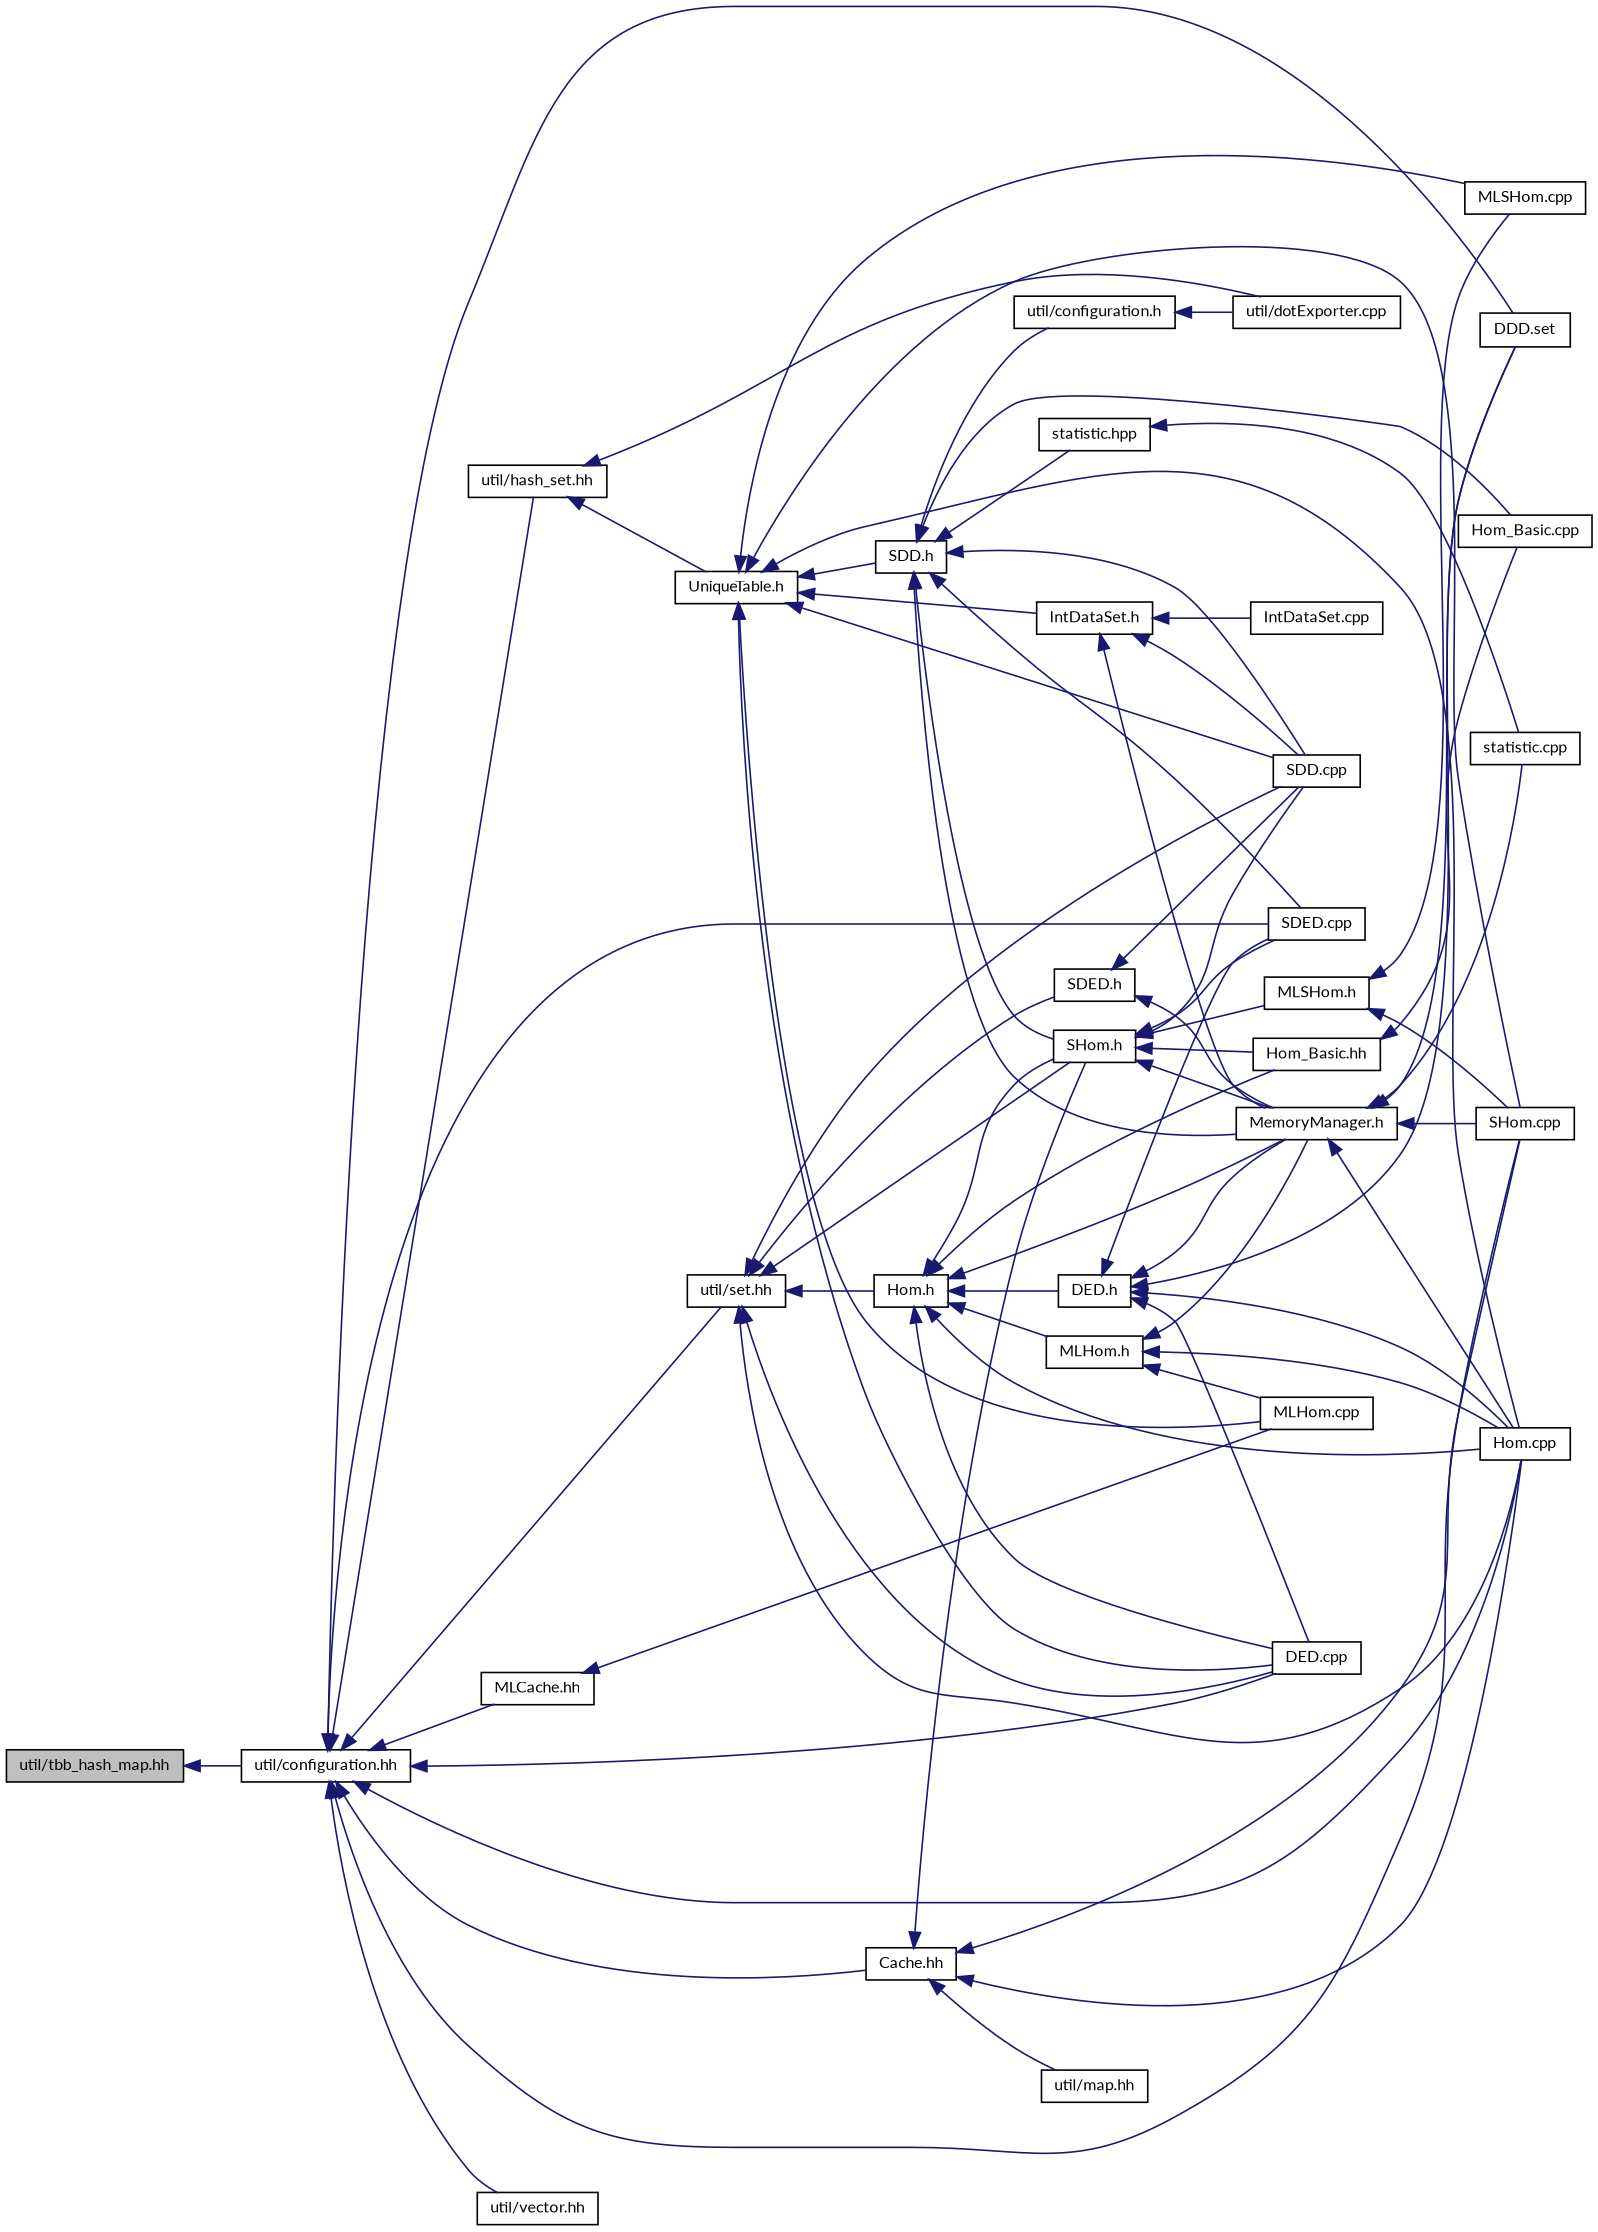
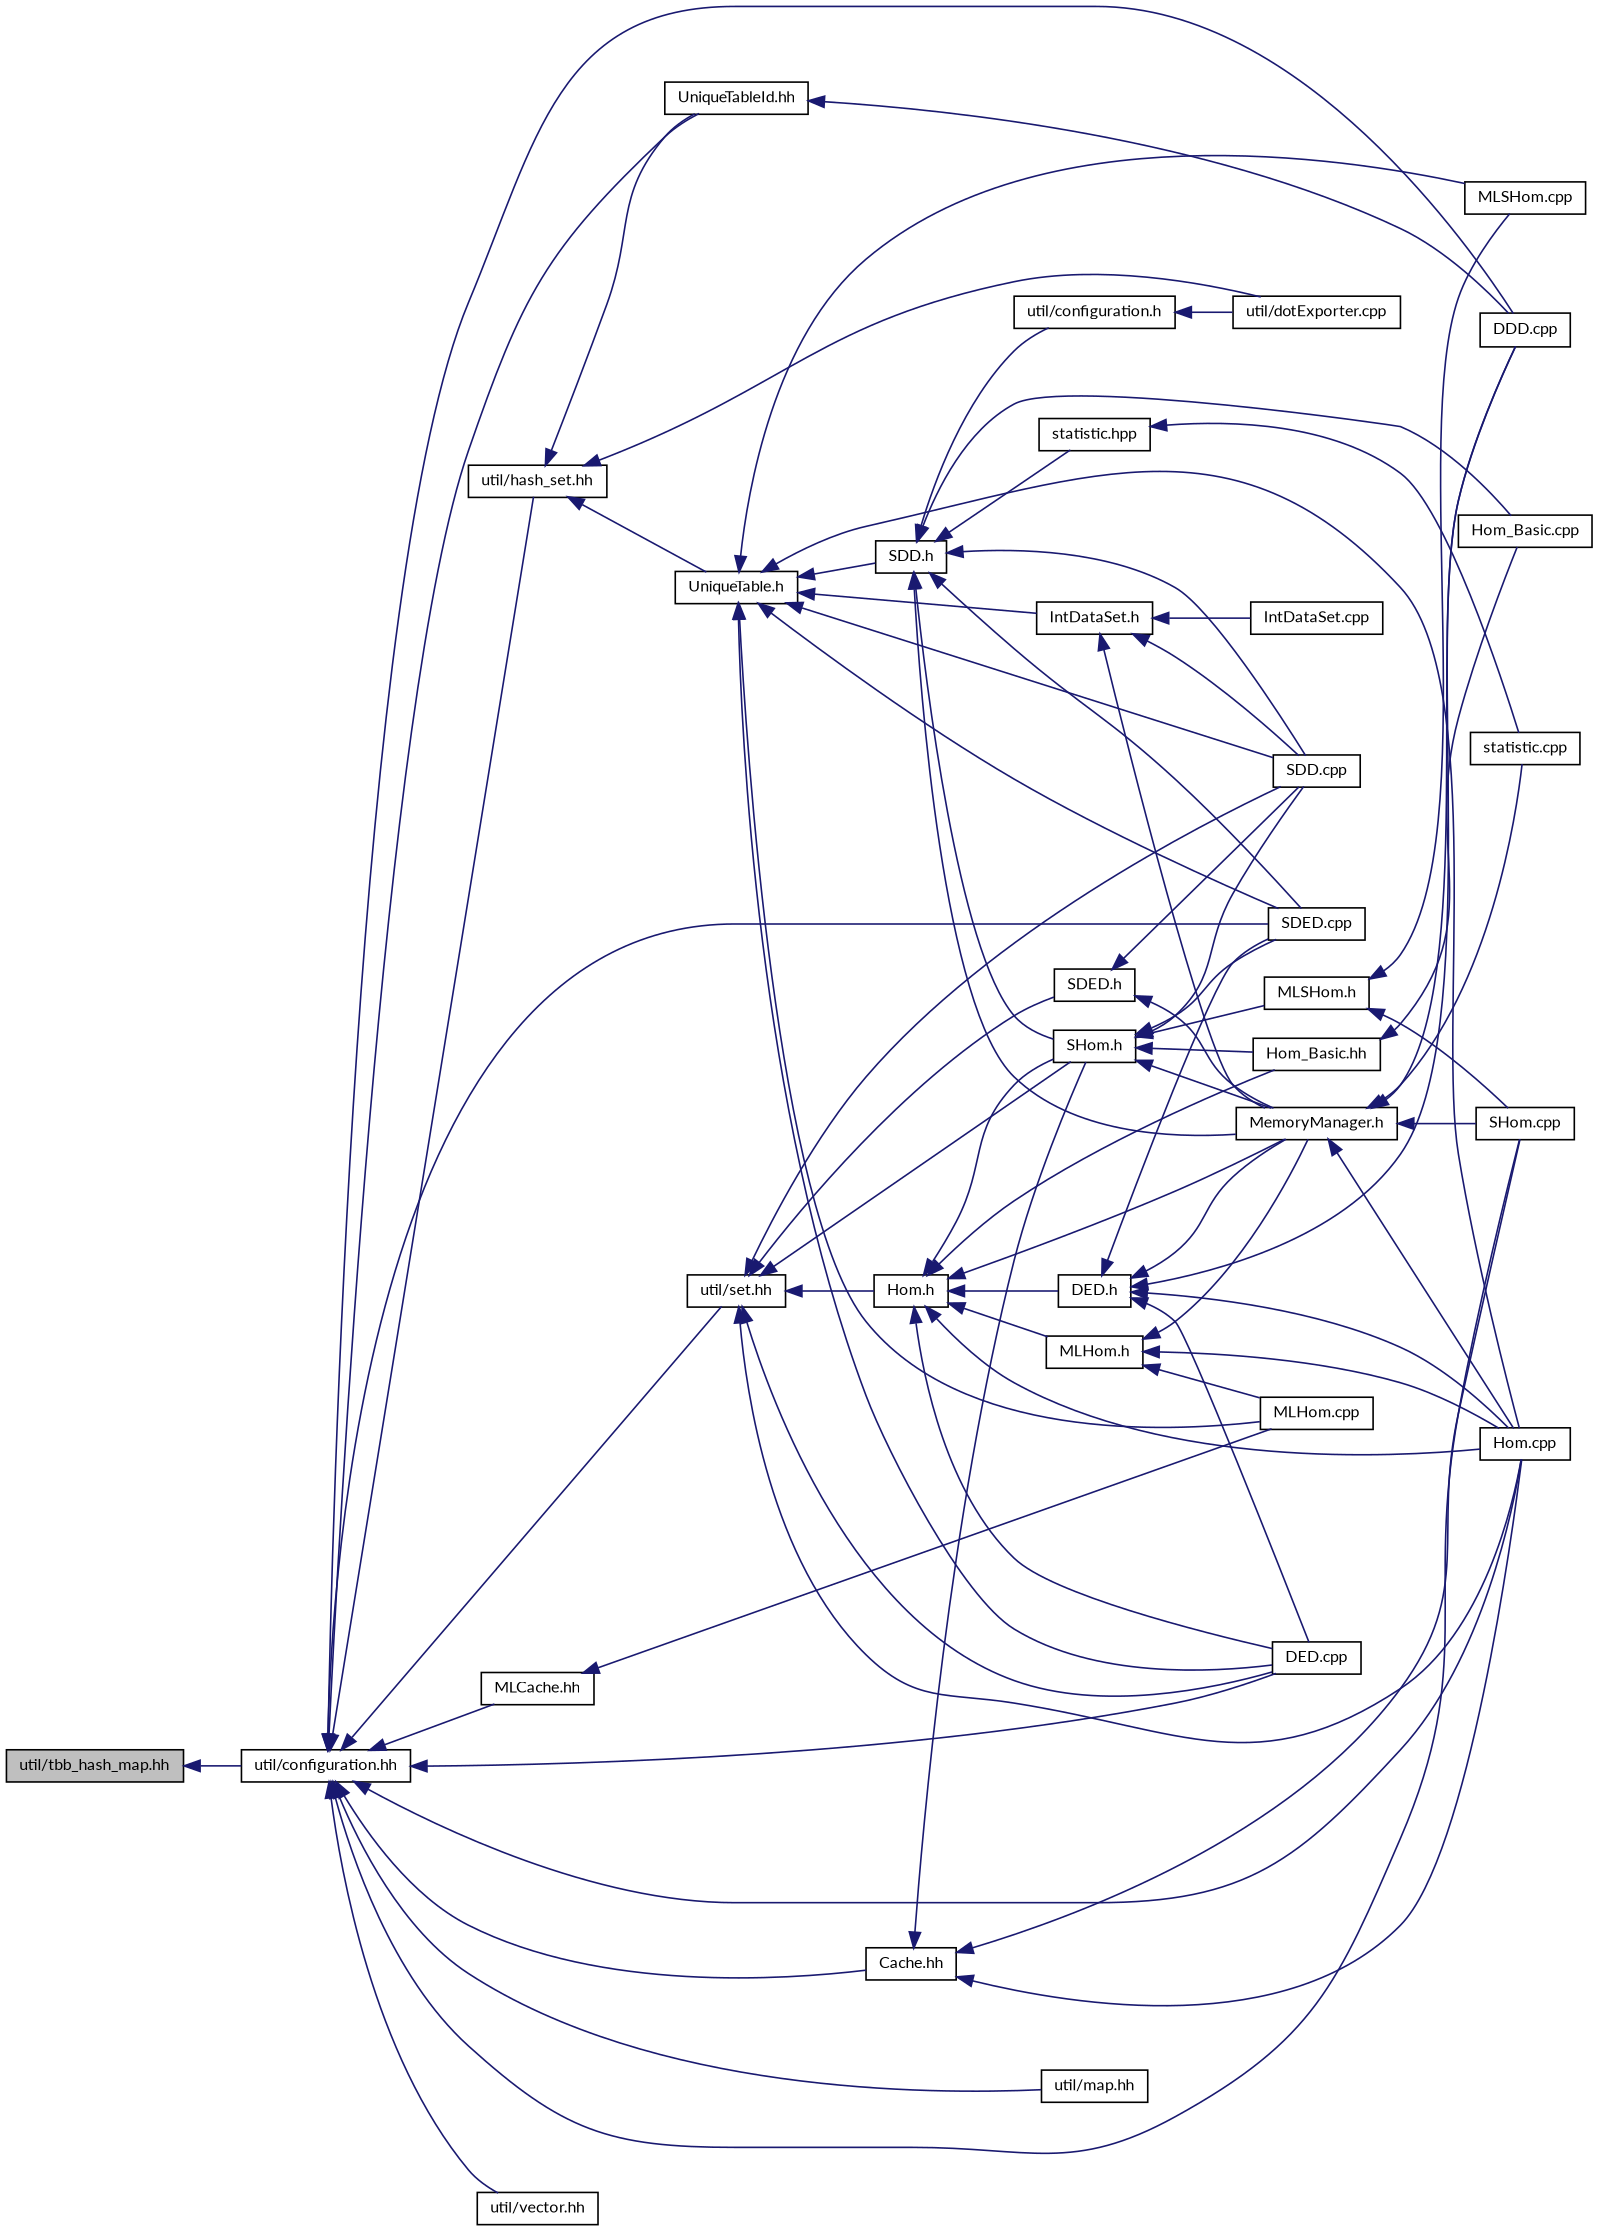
node "UniqueTableId.hh": added
edge "SHom.cpp" -> "UniqueTable.h": now "SDED.cpp" -> "UniqueTable.h"
node "DDD.set": label "DDD.set" -> "DDD.cpp"
edge "util/map.hh" -> "Cache.hh": now "util/map.hh" -> "util/configuration.hh"
